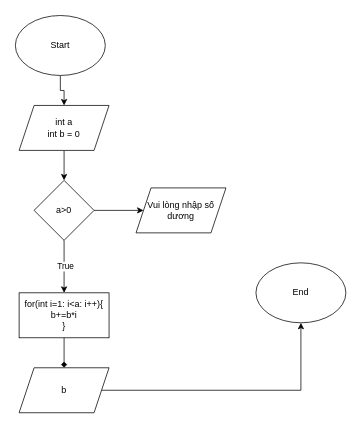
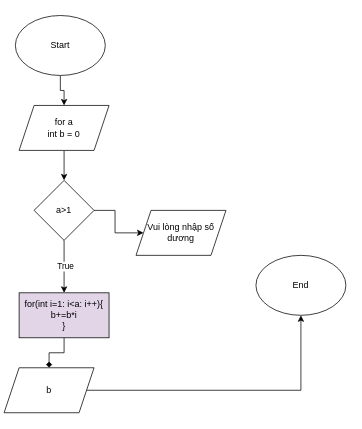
node "int a int b = 0": label "int a int b = 0" -> "for a int b = 0"
node "a>0": label "a>0" -> "a>1"
node "Vui lòng nhập số dương": moved (181, 210) -> (181, 233)
node "End": moved (301, 293) -> (301, 285)
node "for(int i=1: i<a: i++){ b+=b*i }": fillcolor #ffffff -> #e1d5e7
node "b": moved (64, 390) -> (49, 390)
